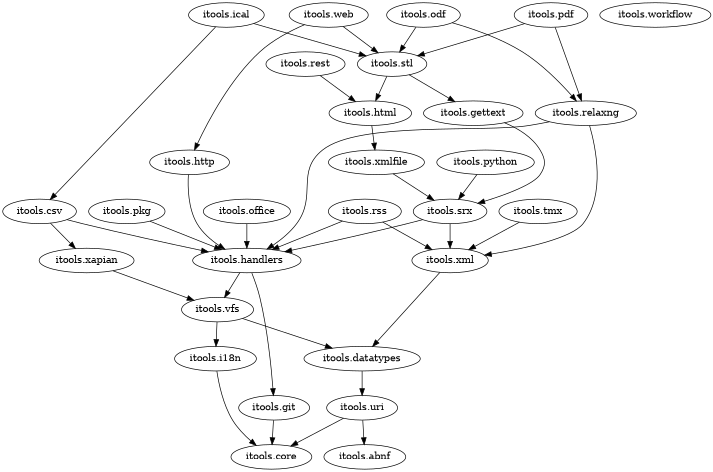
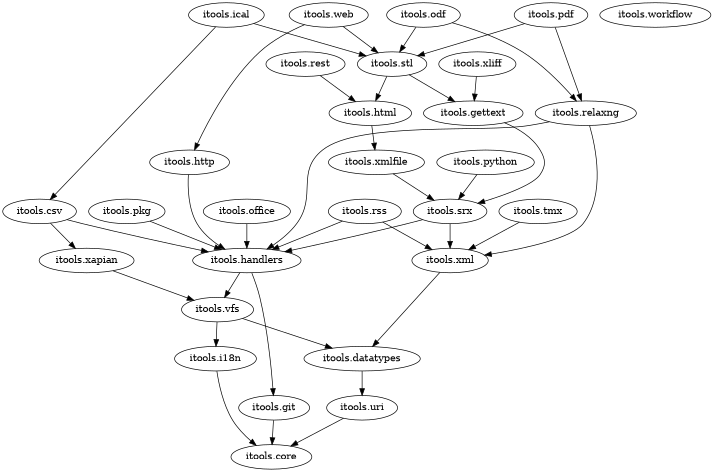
node "itools.xliff": added
node "itools.abnf": removed
